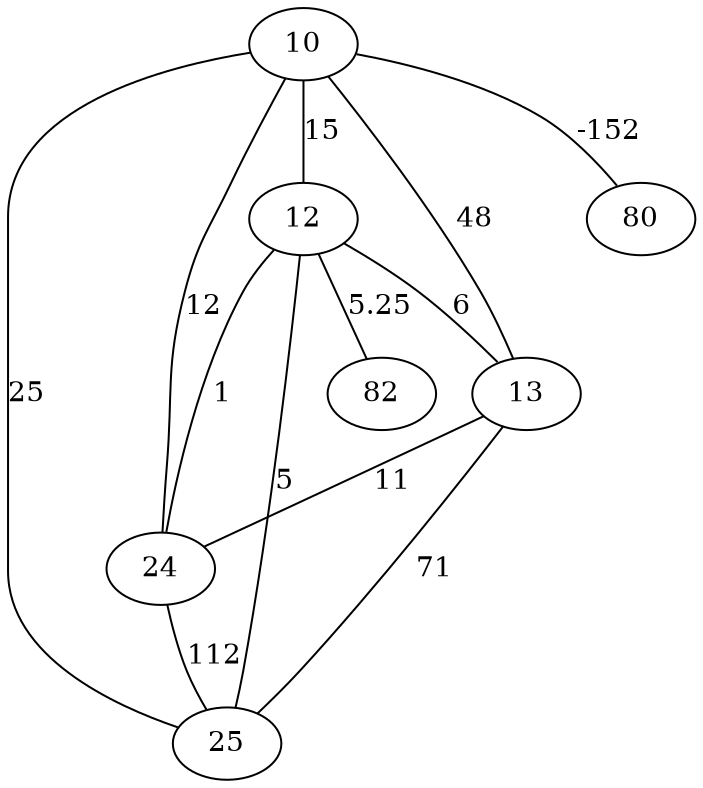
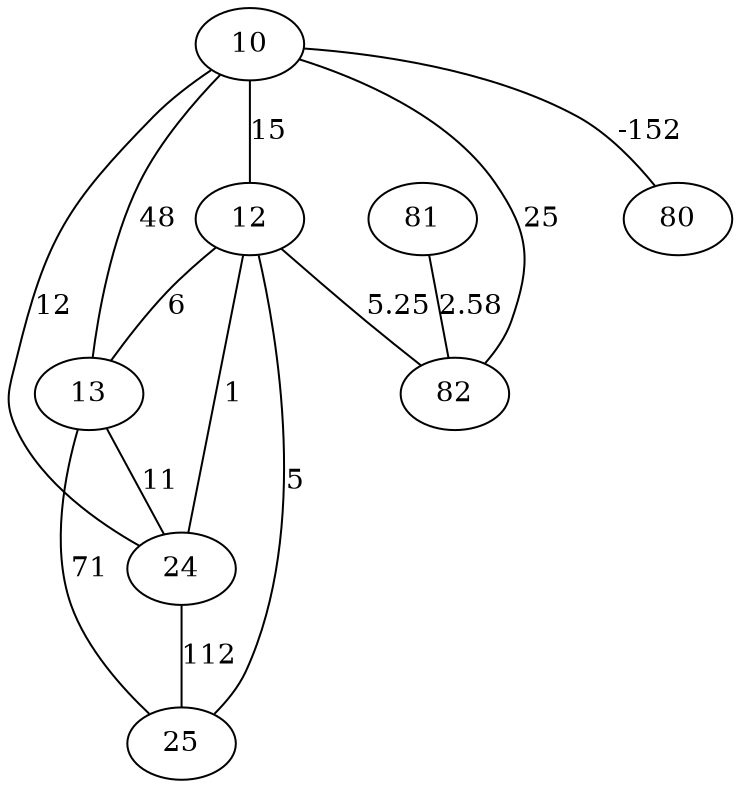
node "81": added
edge "10" -- "25": now "10" -- "82"
